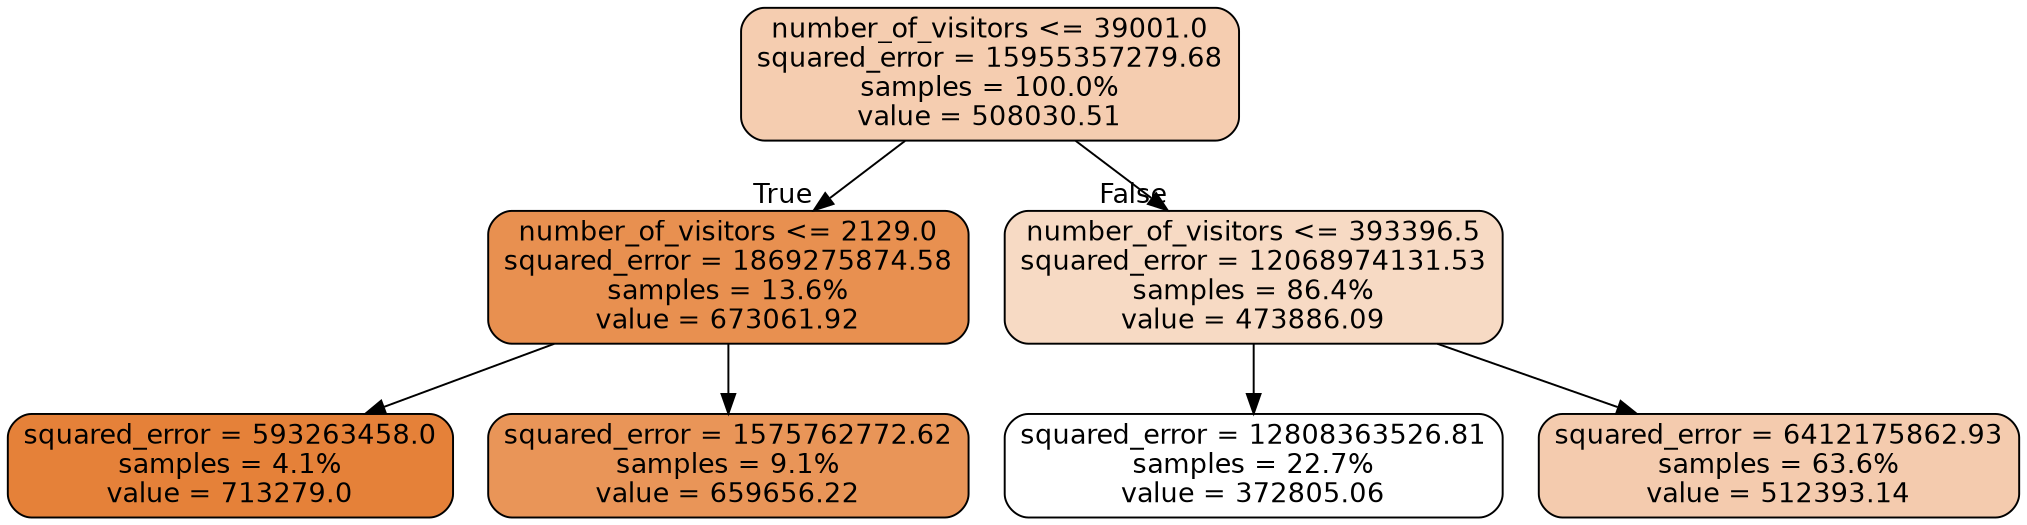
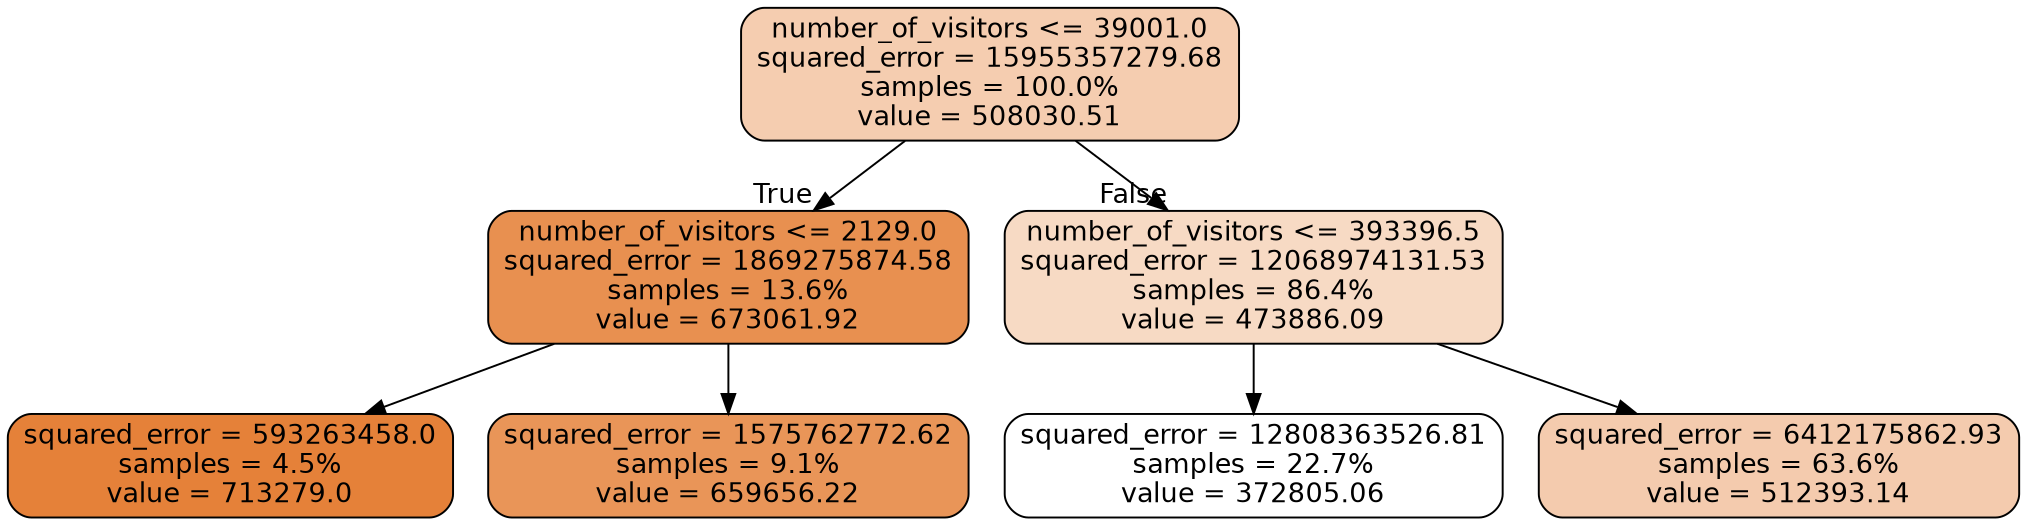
node "squared_error = 593263458.0 samples = 4.1% value = 713279.0": label "squared_error = 593263458.0 samples = 4.1% value = 713279.0" -> "squared_error = 593263458.0 samples = 4.5% value = 713279.0"
